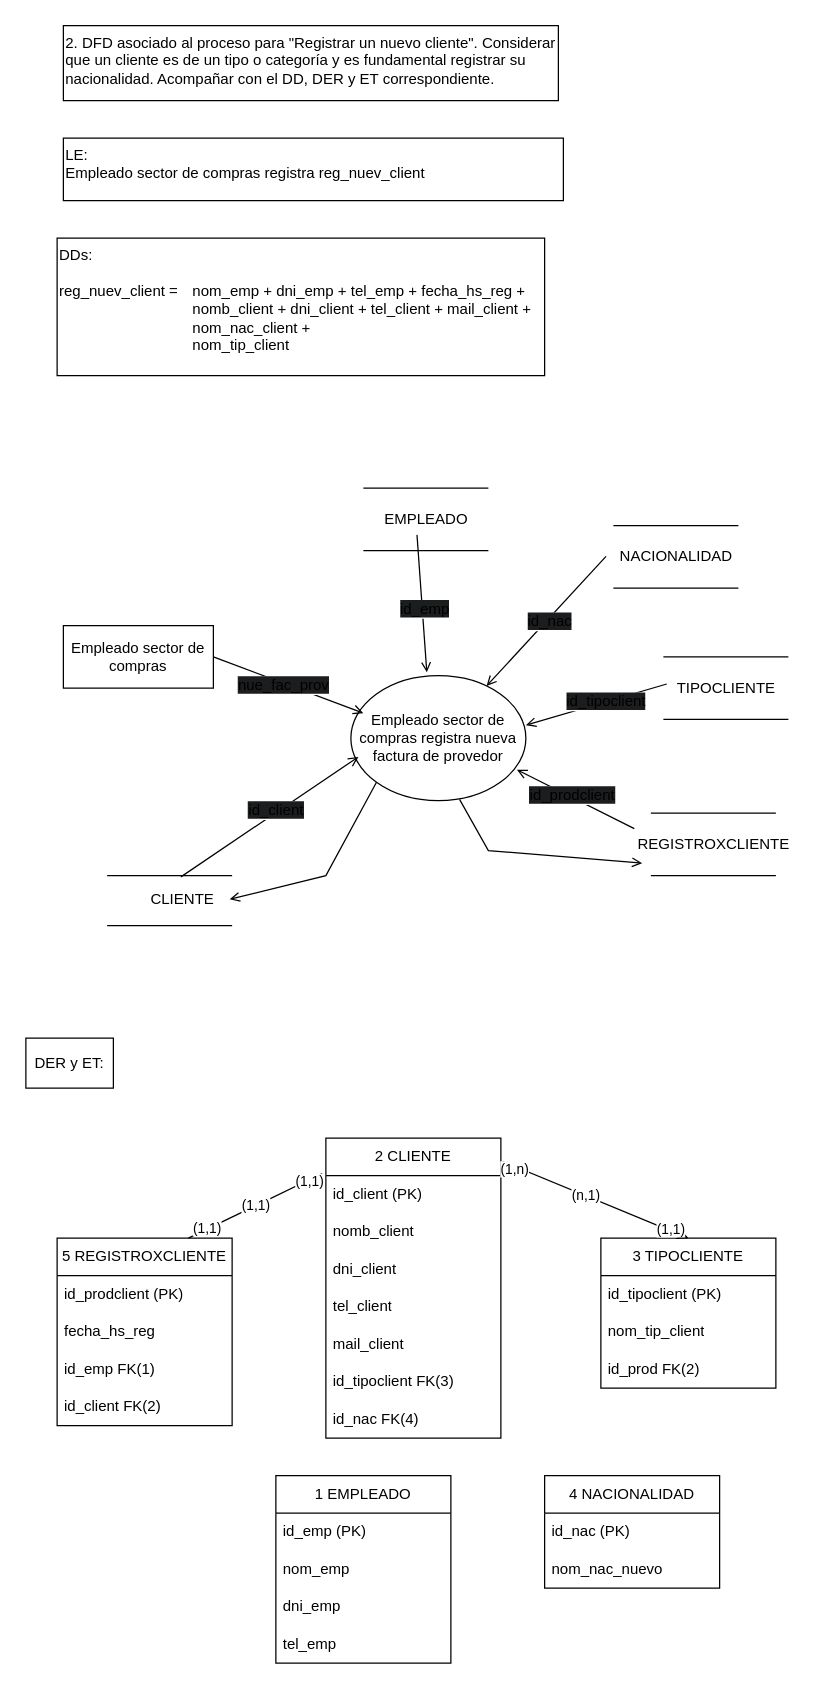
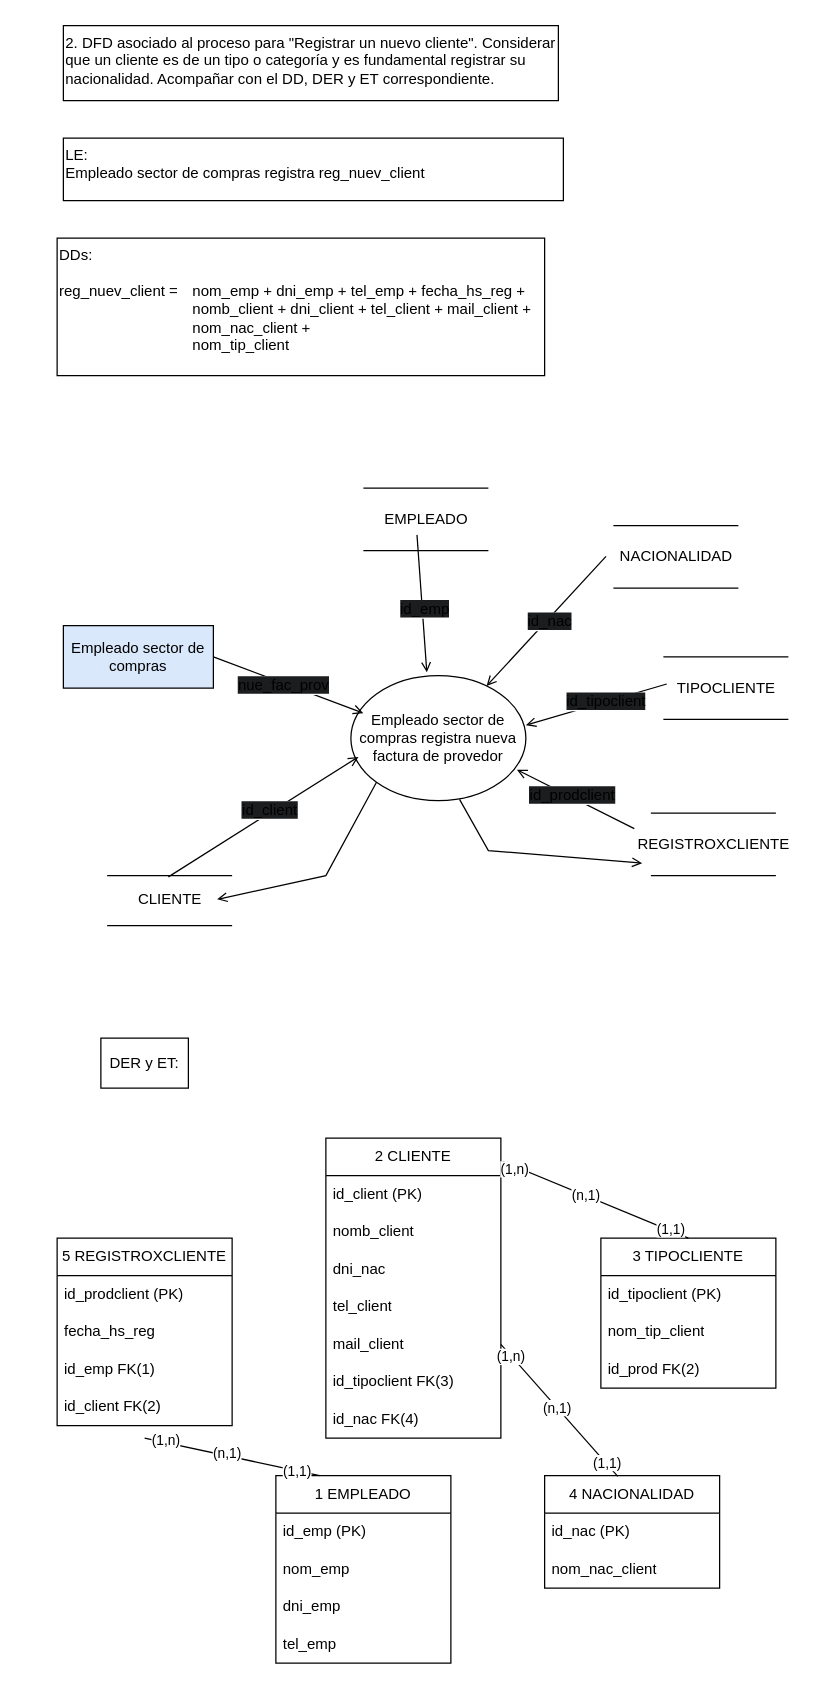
node "Empleado sector de compras": fillcolor #ffffff -> #dae8fc
node "CLIENTE": moved (182, 899) -> (169, 899)
node "DER y ET:": moved (69, 1063) -> (144, 1063)
edge "2 CLIENTE" -- "5 REGISTROXCLIENTE": removed, labels "(1,1)", "(1,1)", "(1,1)"
edge "2 CLIENTE" -> "3 TIPOCLIENTE": arrowhead classic -> none
node "dni_client": label "dni_client" -> "dni_nac"
edge "mail_client" -- "4 NACIONALIDAD": added, labels "(1,n)", "(n,1)", "(1,1)"
edge "id_client FK(2)" -- "1 EMPLEADO": added, labels "(1,n)", "(n,1)", "(1,1)"
node "nom_nac_nuevo": label "nom_nac_nuevo" -> "nom_nac_client"
